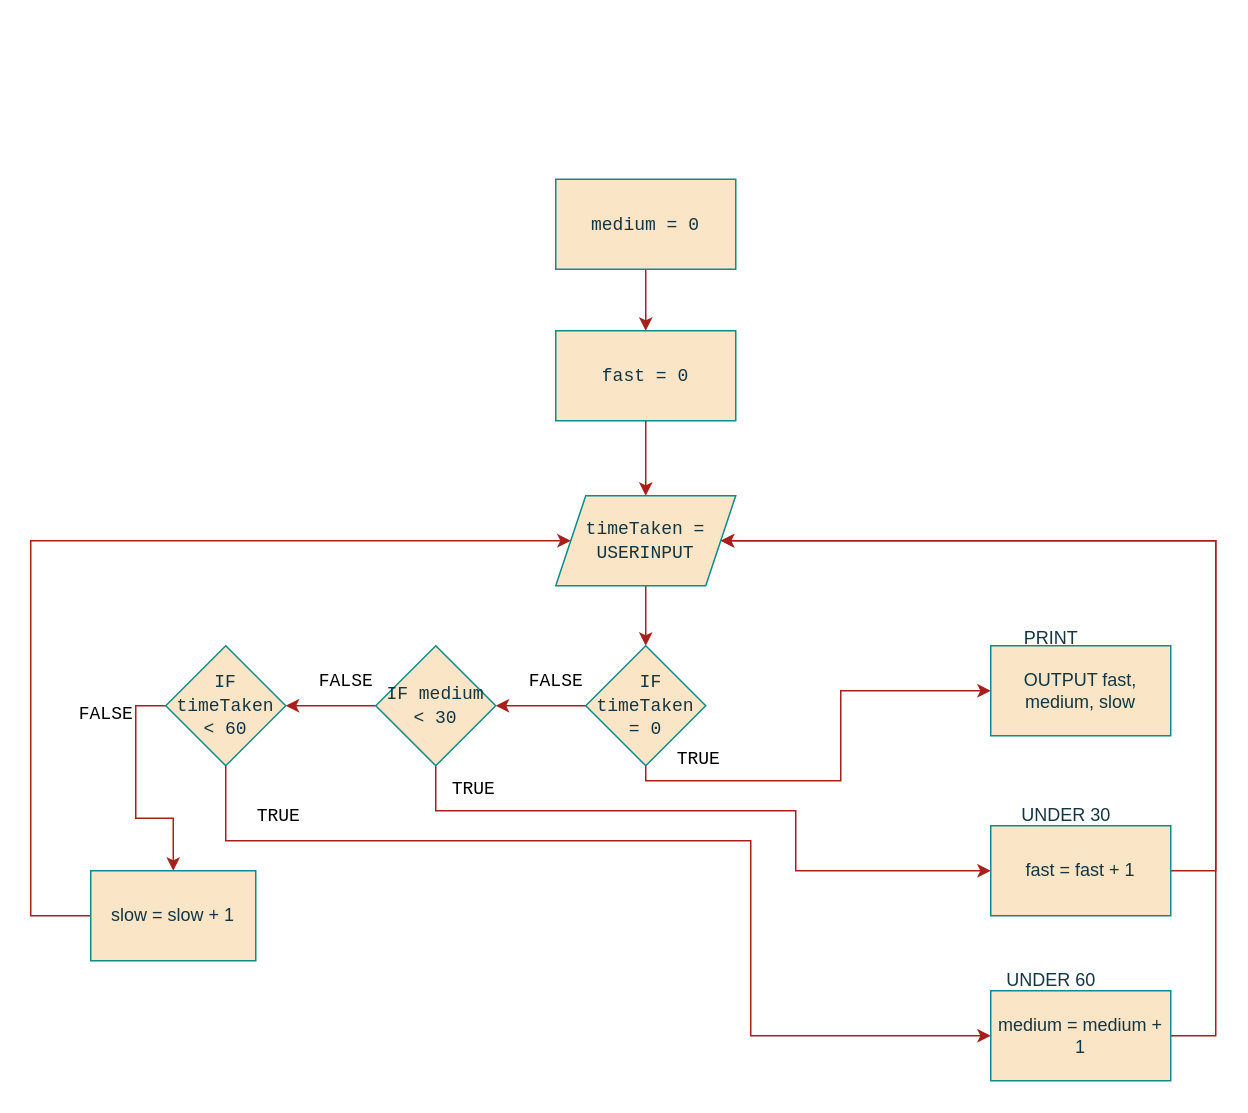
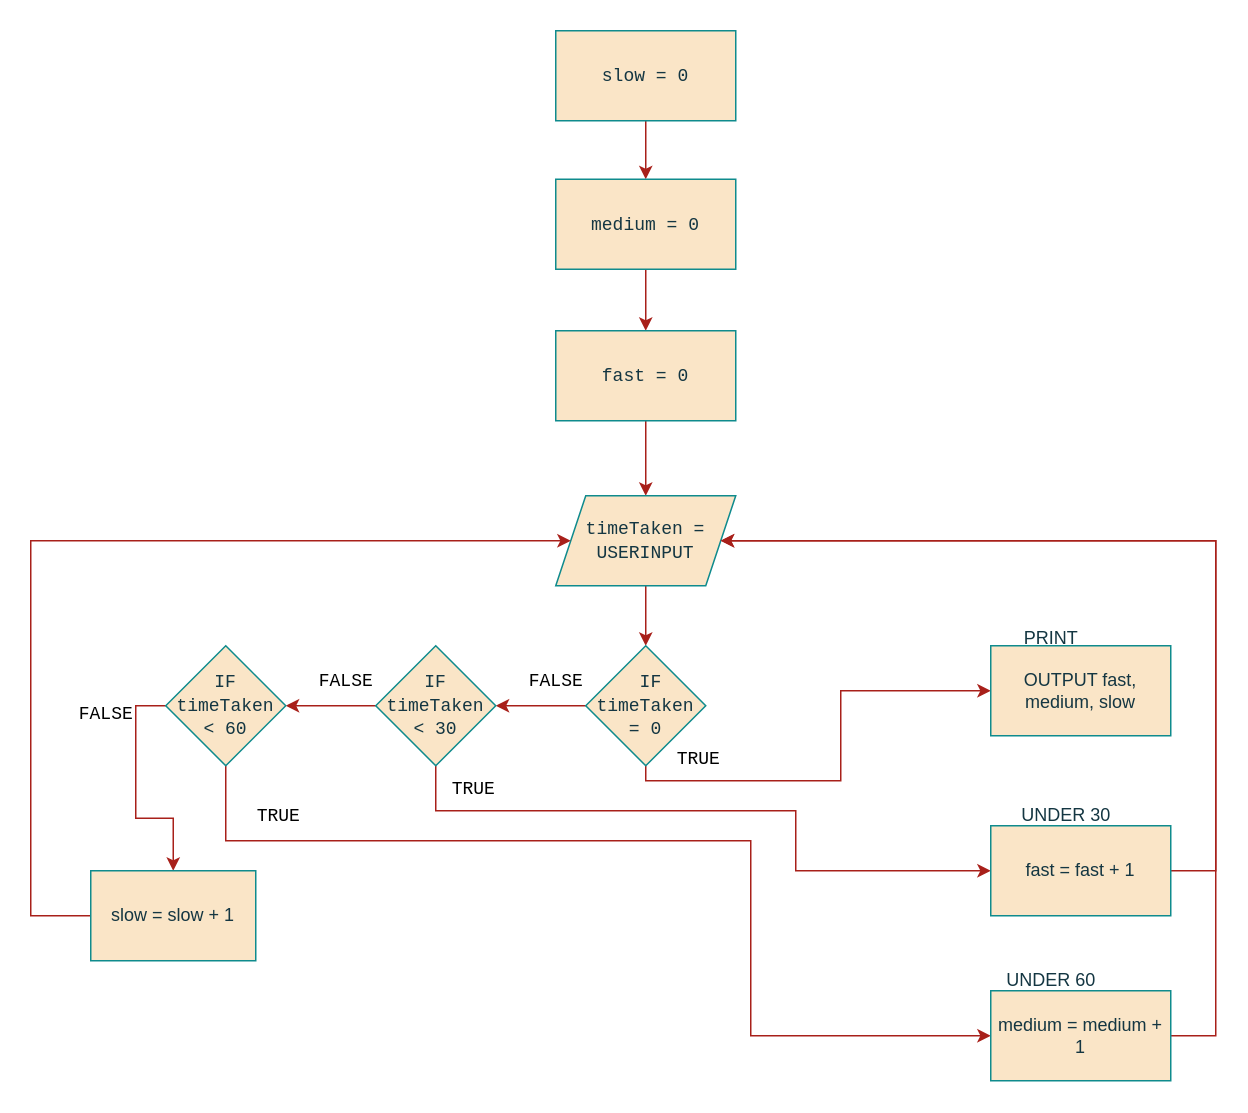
node "slow = 0": added
edge "slow = 0" -> "medium = 0": added
node "IF medium < 30": label "IF medium < 30" -> "IF timeTaken < 30"
